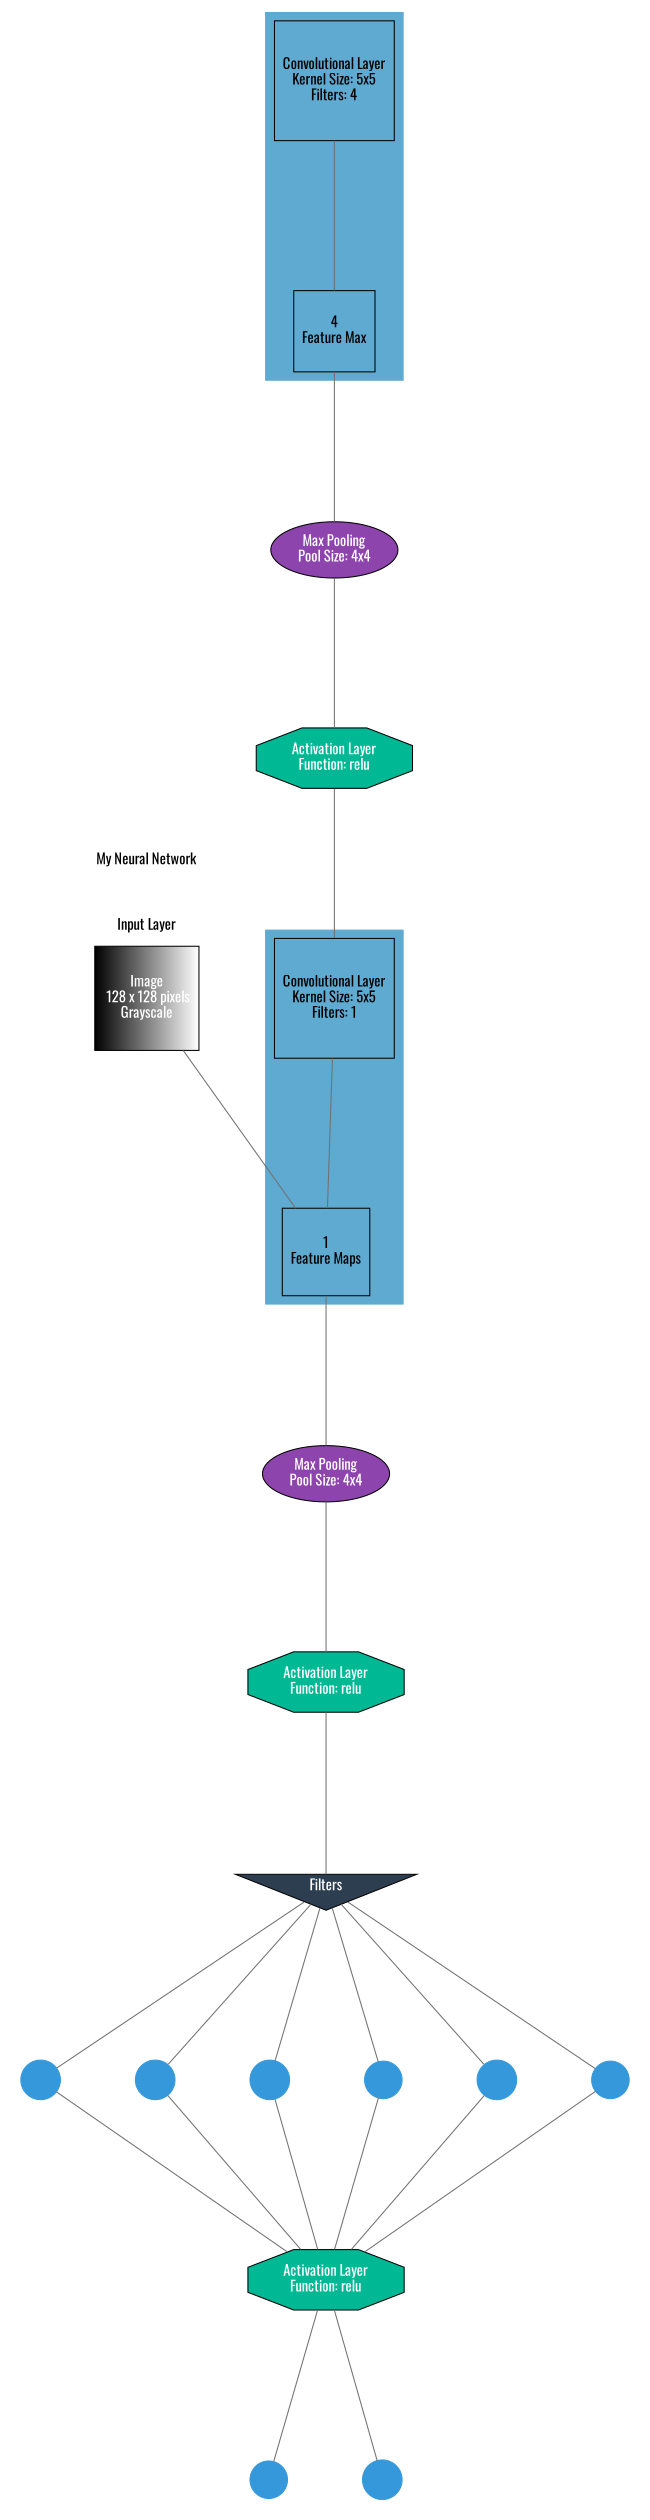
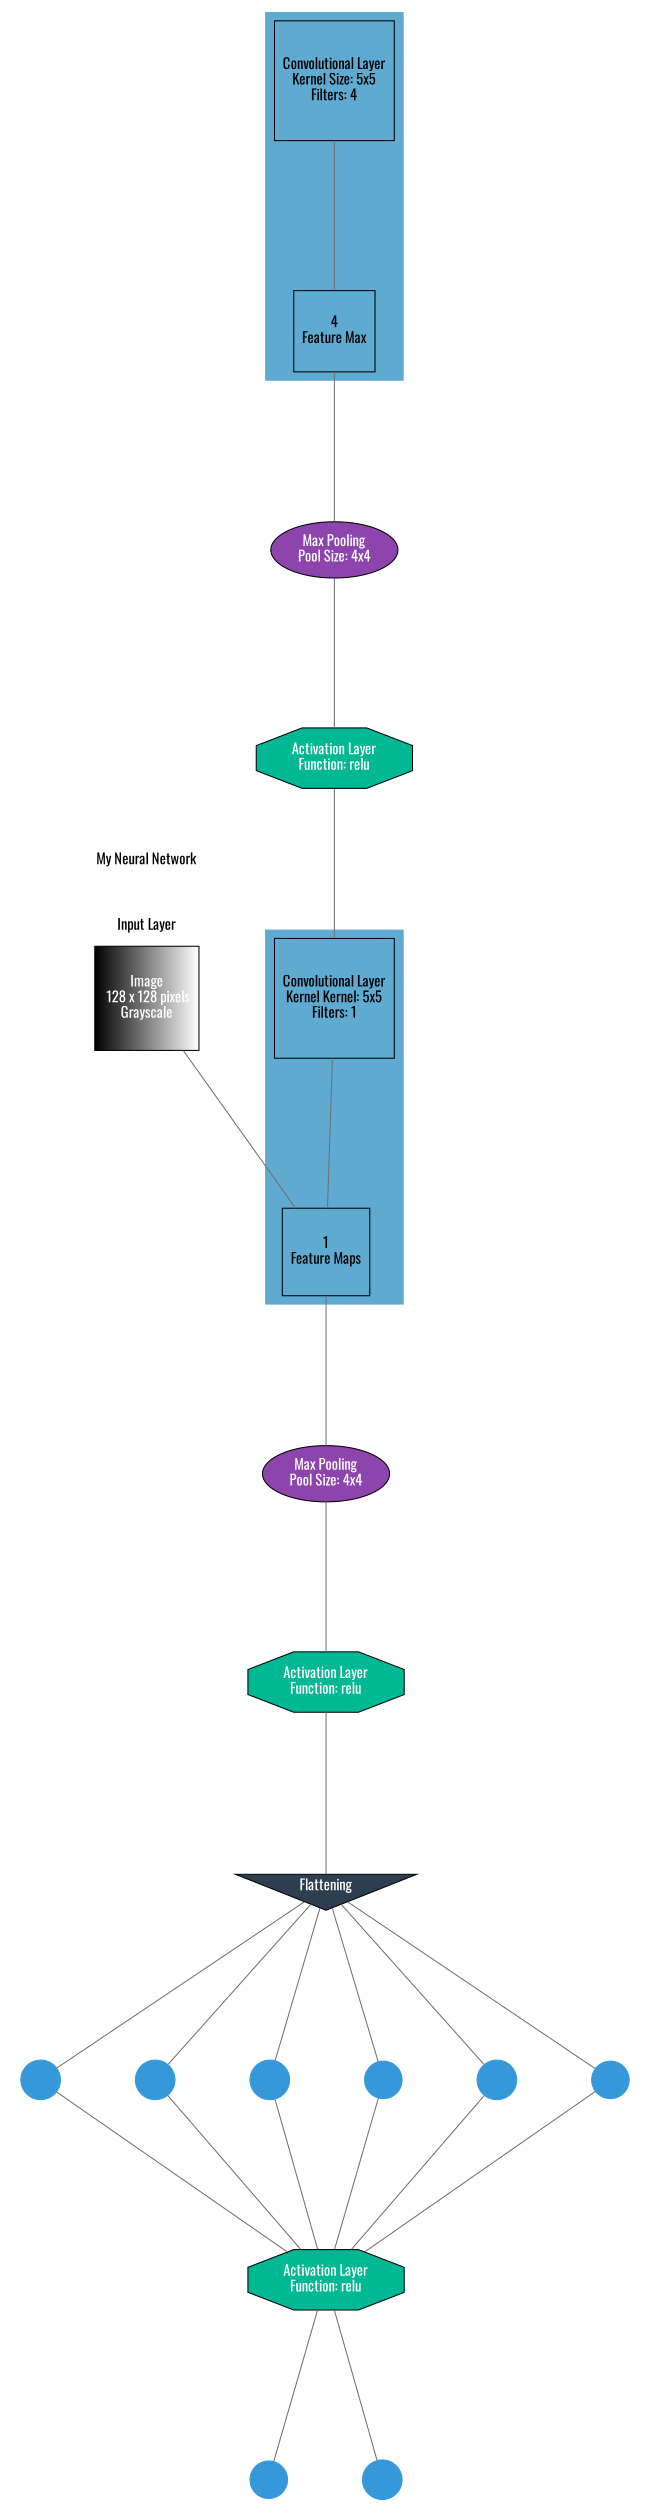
node "Convolutional Layer Kernel Size: 5x5 Filters: 1": label "Convolutional Layer Kernel Size: 5x5 Filters: 1" -> "Convolutional Layer Kernel Kernel: 5x5 Filters: 1"
node "Filters": label "Filters" -> "Flattening"
